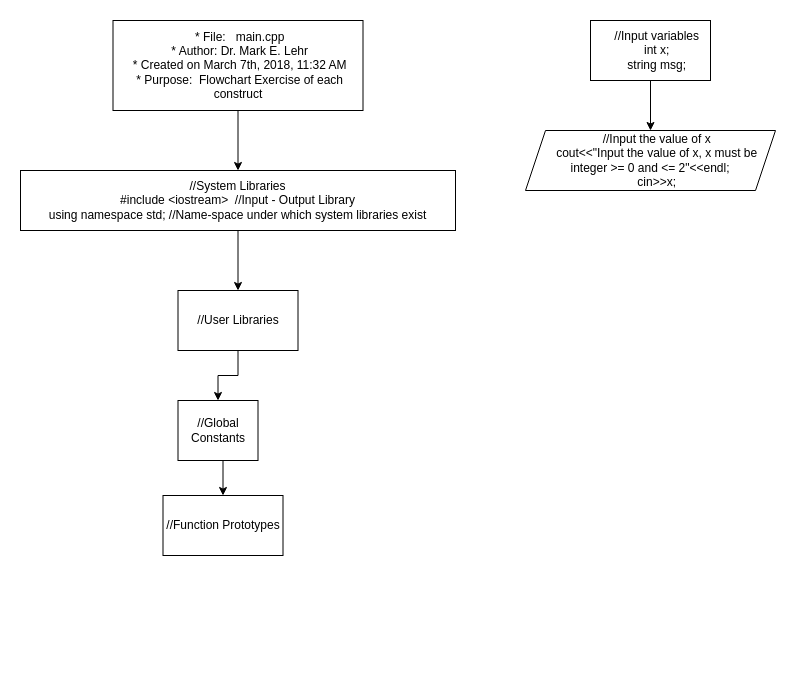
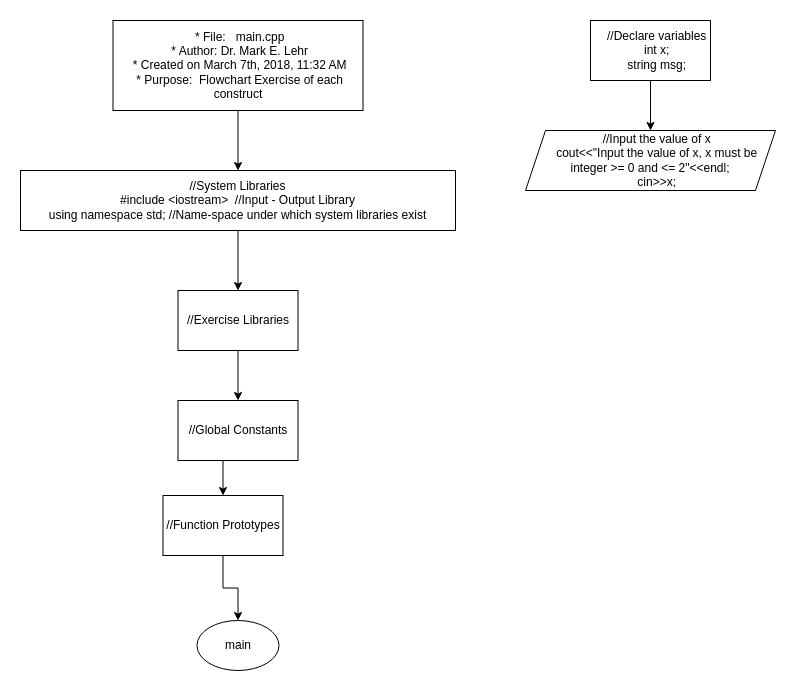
node "//Input variables int x; string msg;": label "//Input variables int x; string msg;" -> "//Declare variables int x; string msg;"
node "//User Libraries": label "//User Libraries" -> "//Exercise Libraries"
node "//Global Constants": size 80x60 -> 120x60
edge "//Function Prototypes" -> "main": added
node "main": added
